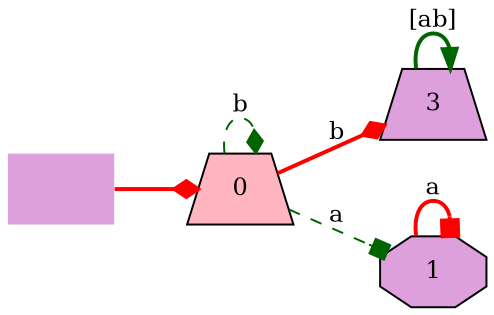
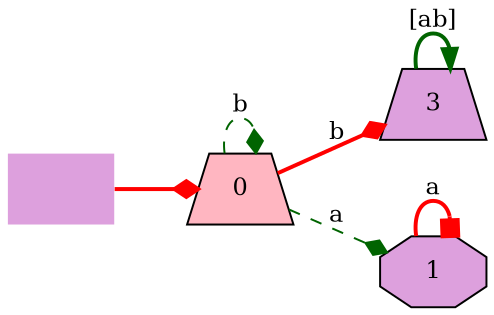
edge "0" -> "1": arrowhead box -> diamond
